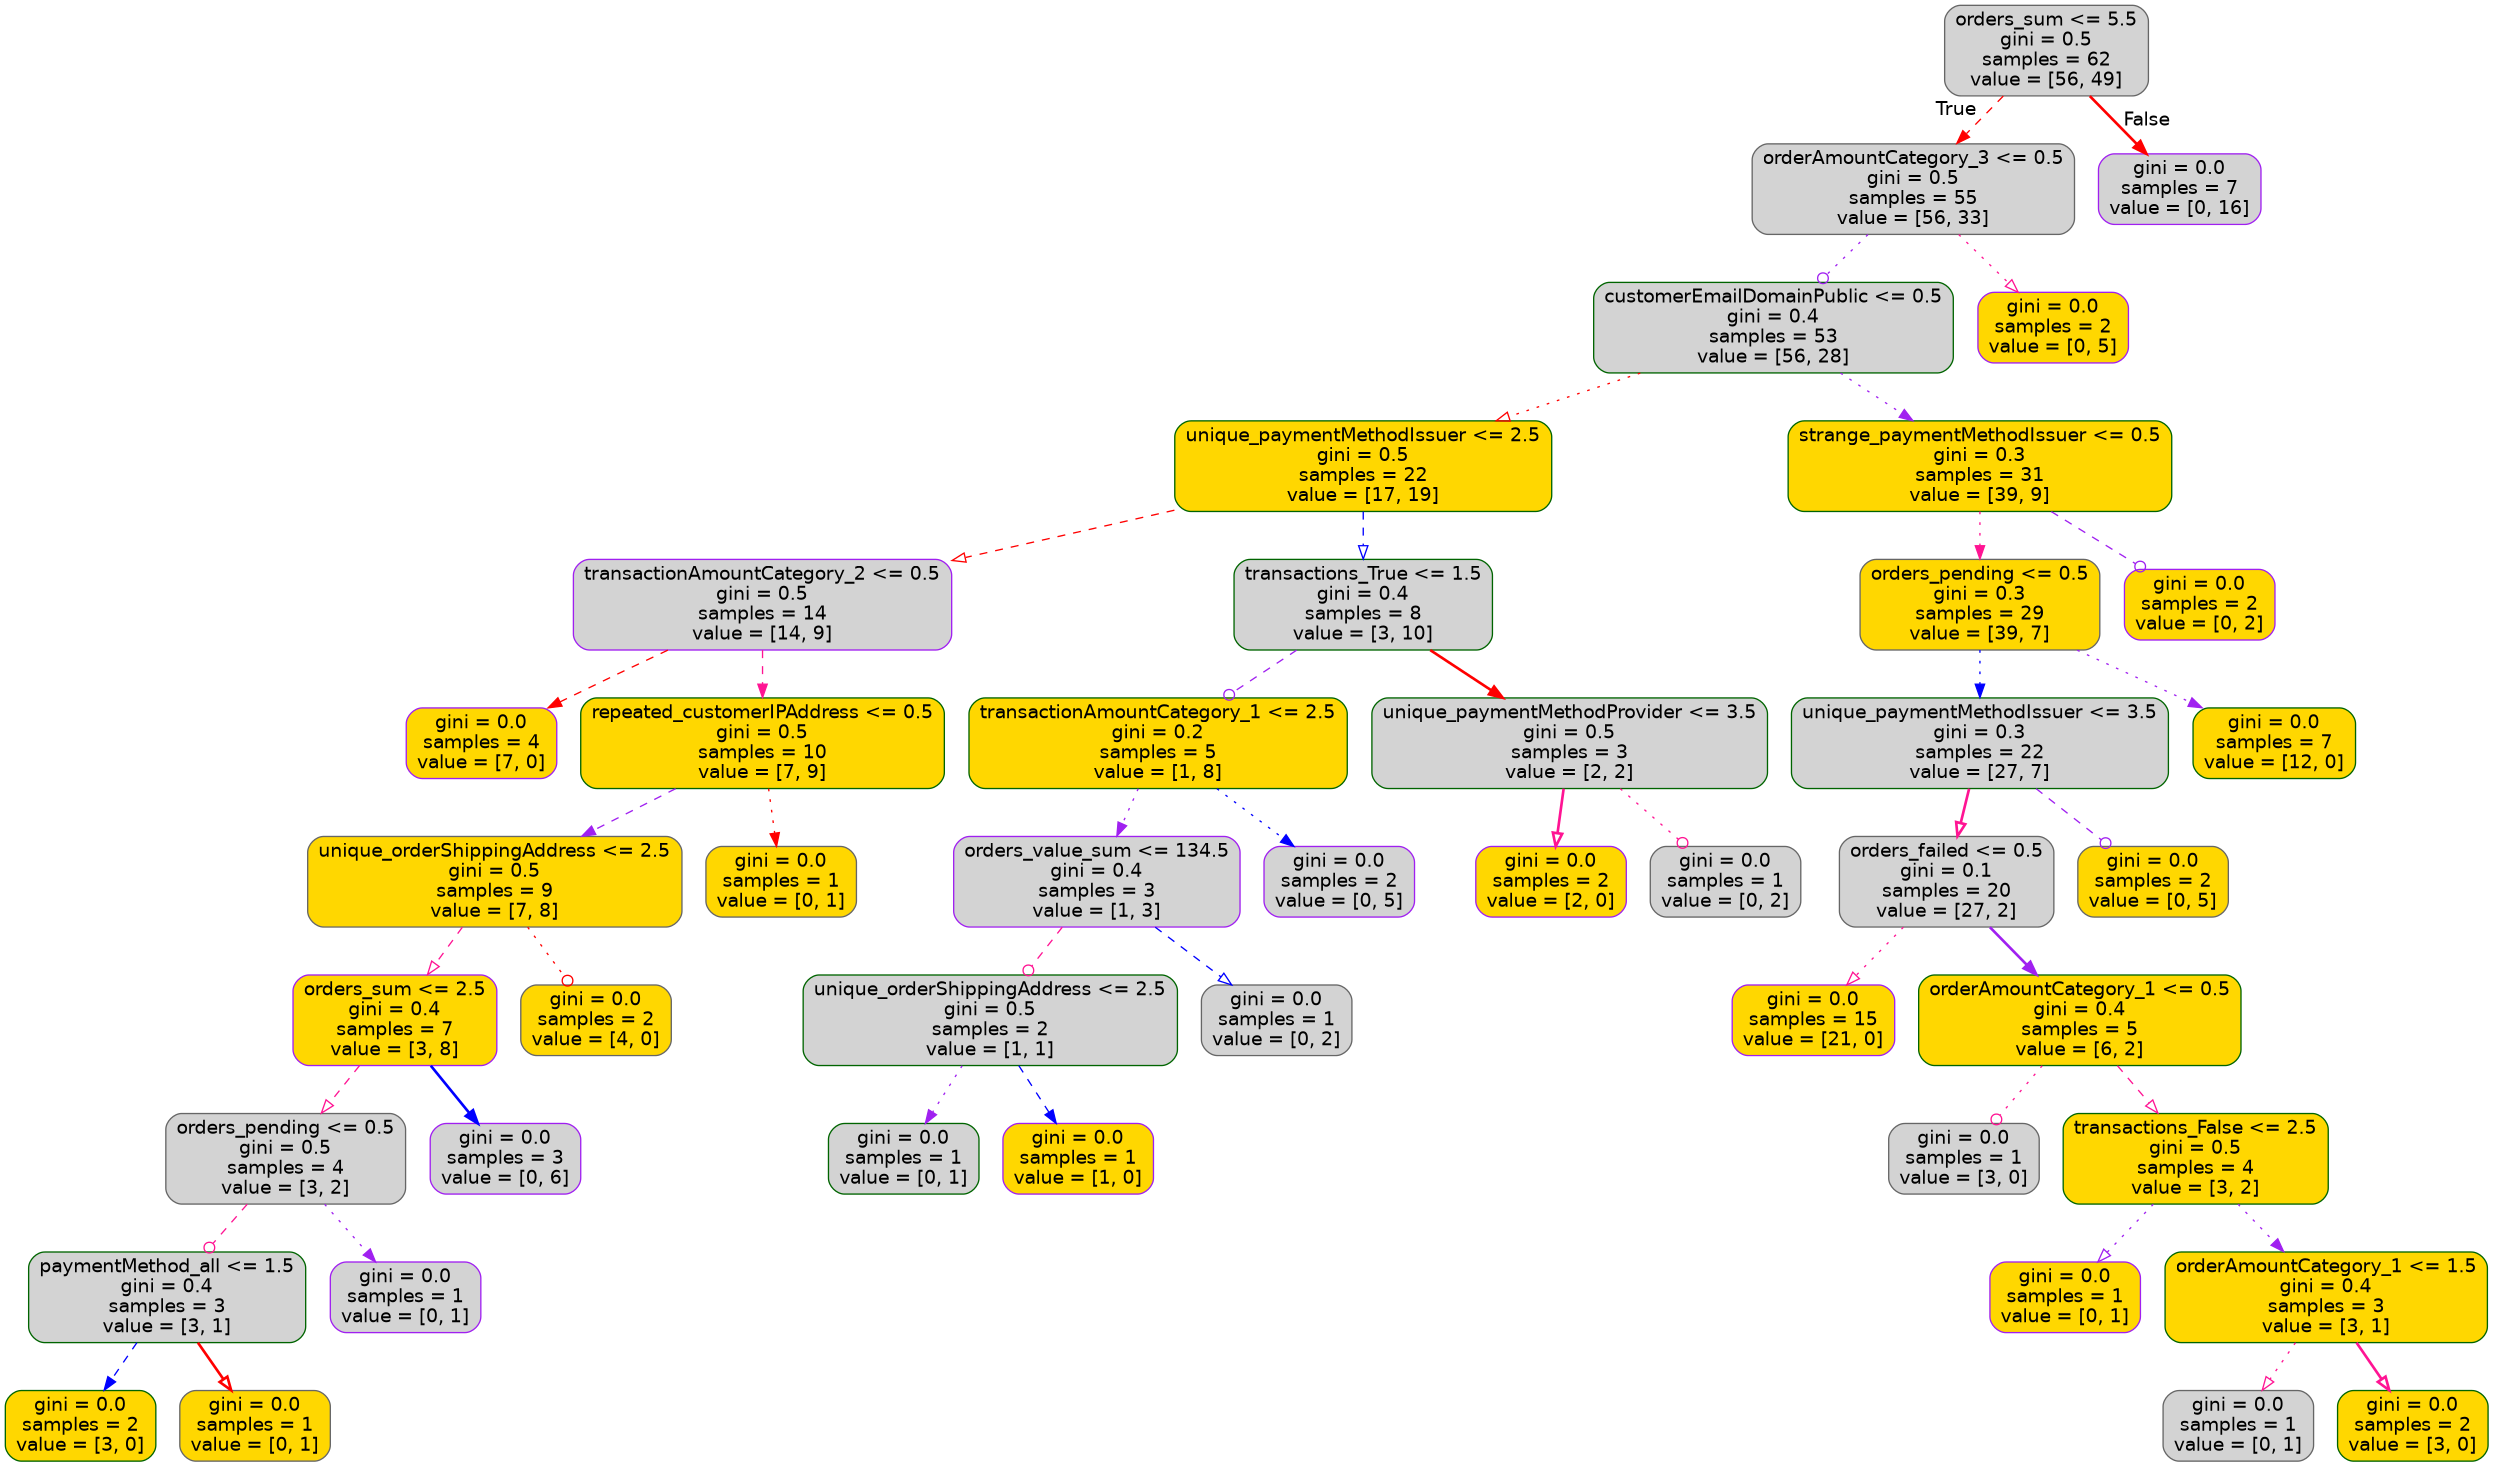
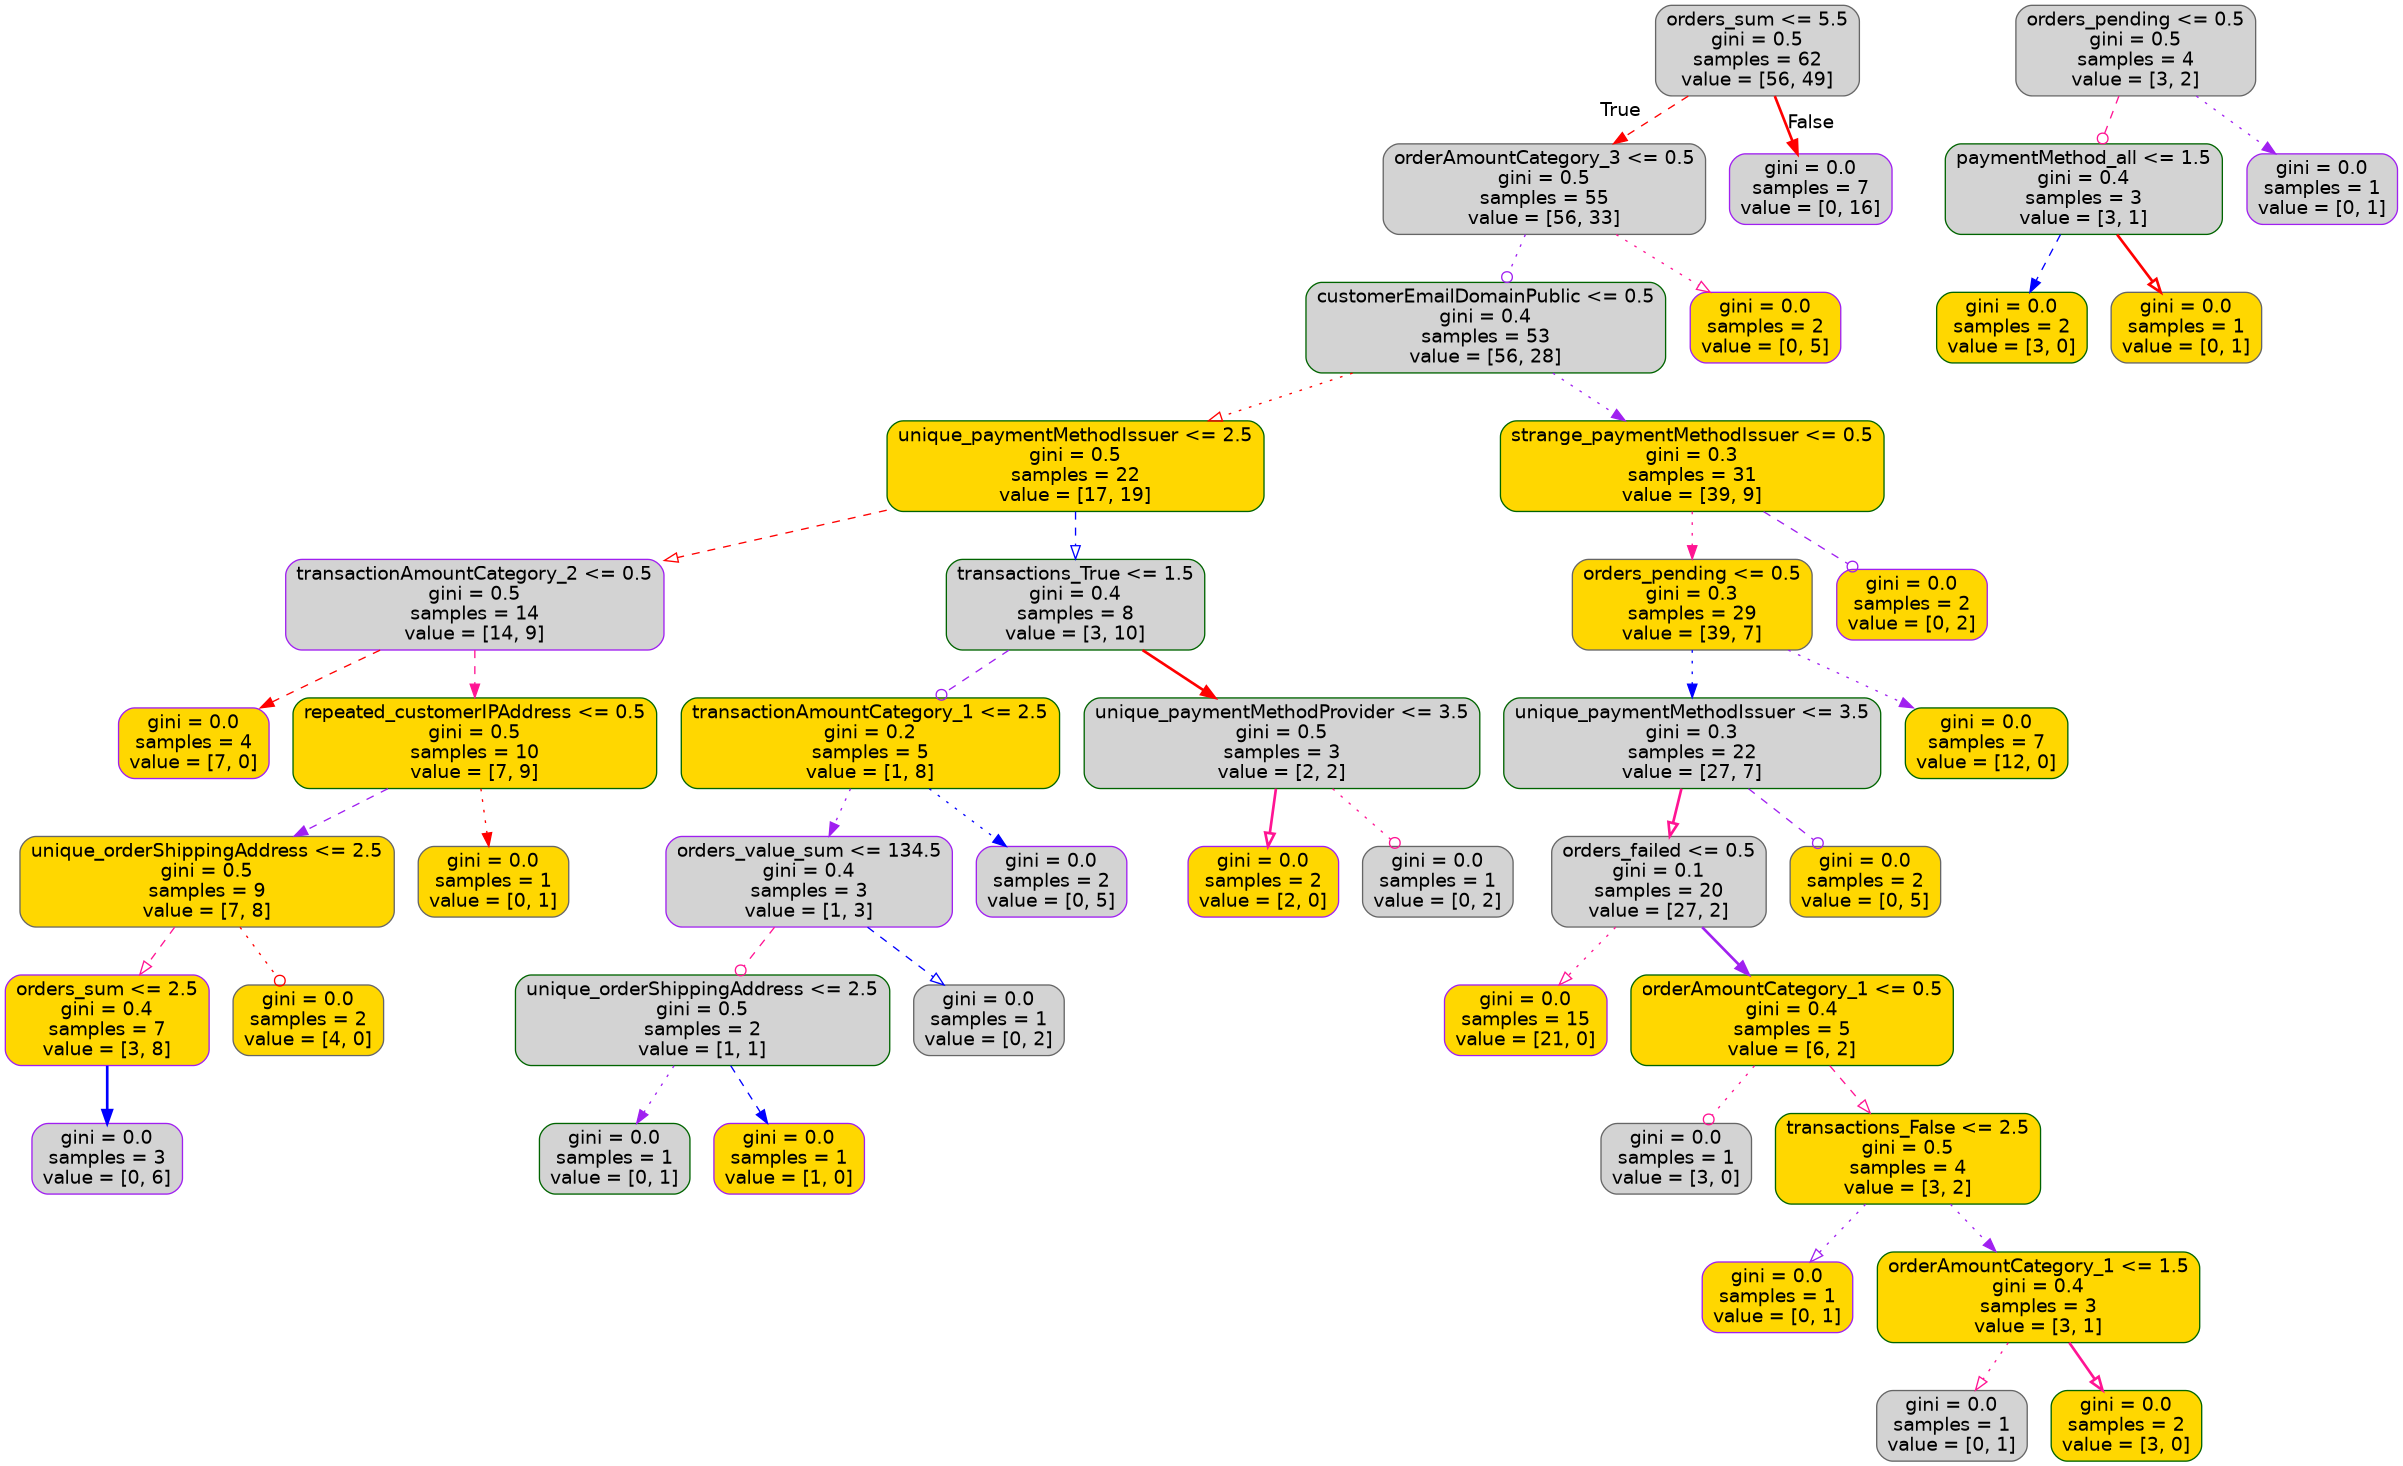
edge "orders_sum <= 2.5 gini = 0.4 samples = 7 value = [3, 8]" -> "orders_pending <= 0.5 gini = 0.5 samples = 4 value = [3, 2]": removed
